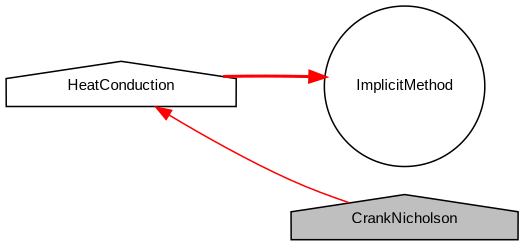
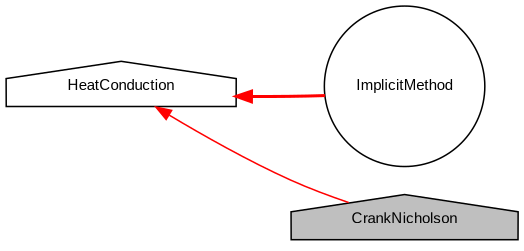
edge "HeatConduction" -> "ImplicitMethod": reversed
